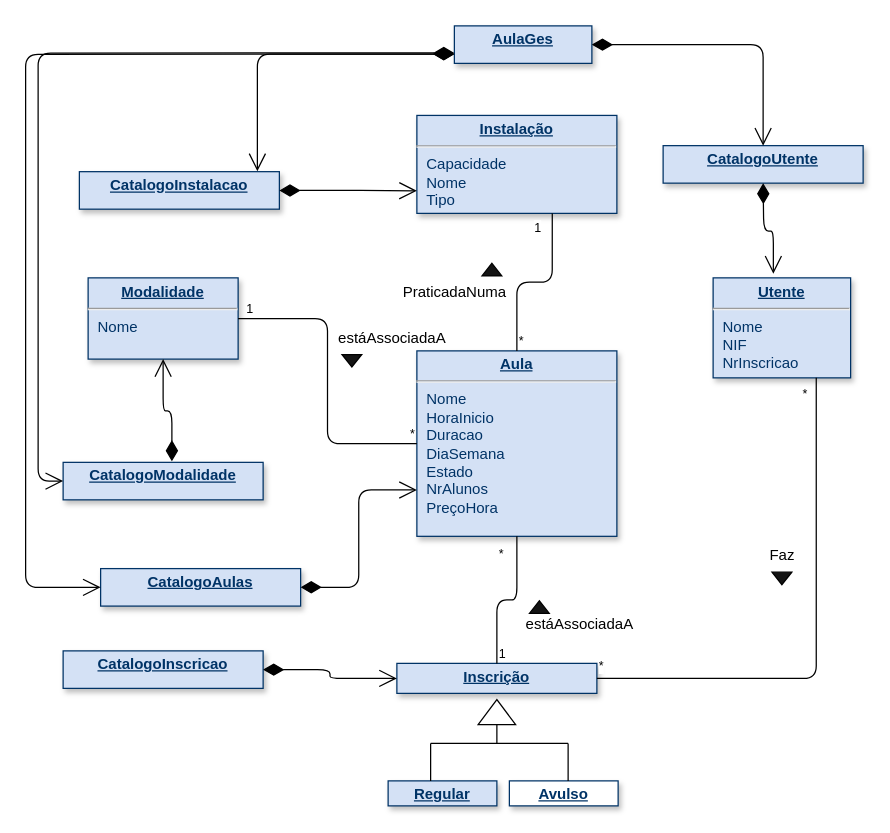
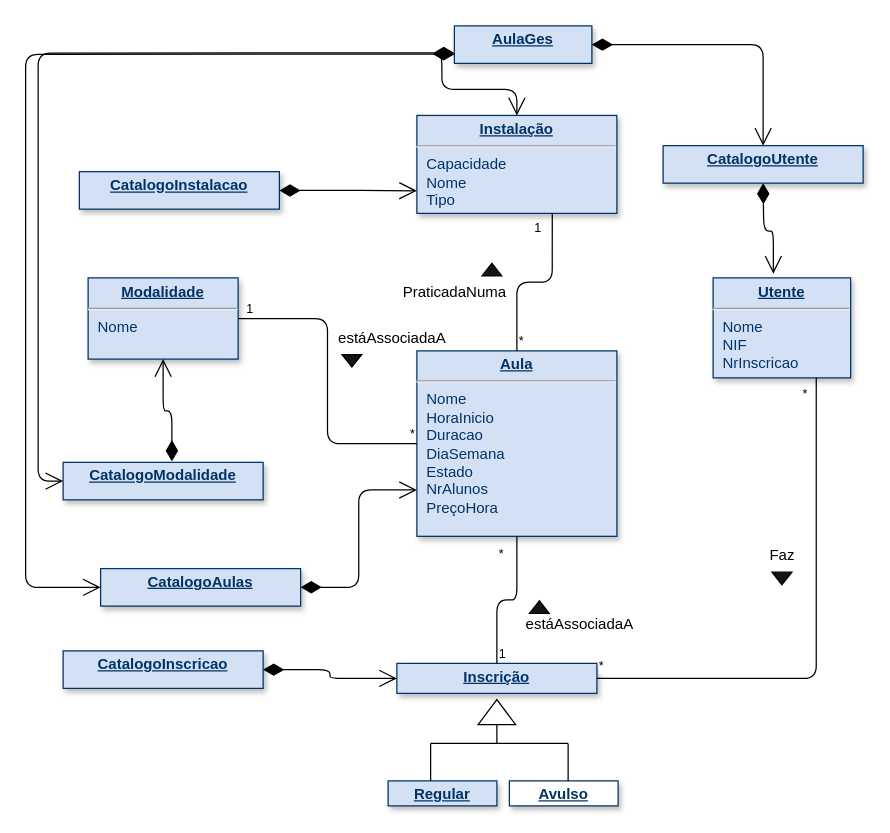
edge "AulaGes" -- "CatalogoInstalacao": now "AulaGes" -- "Instalação Capacidade Nome Tipo"
